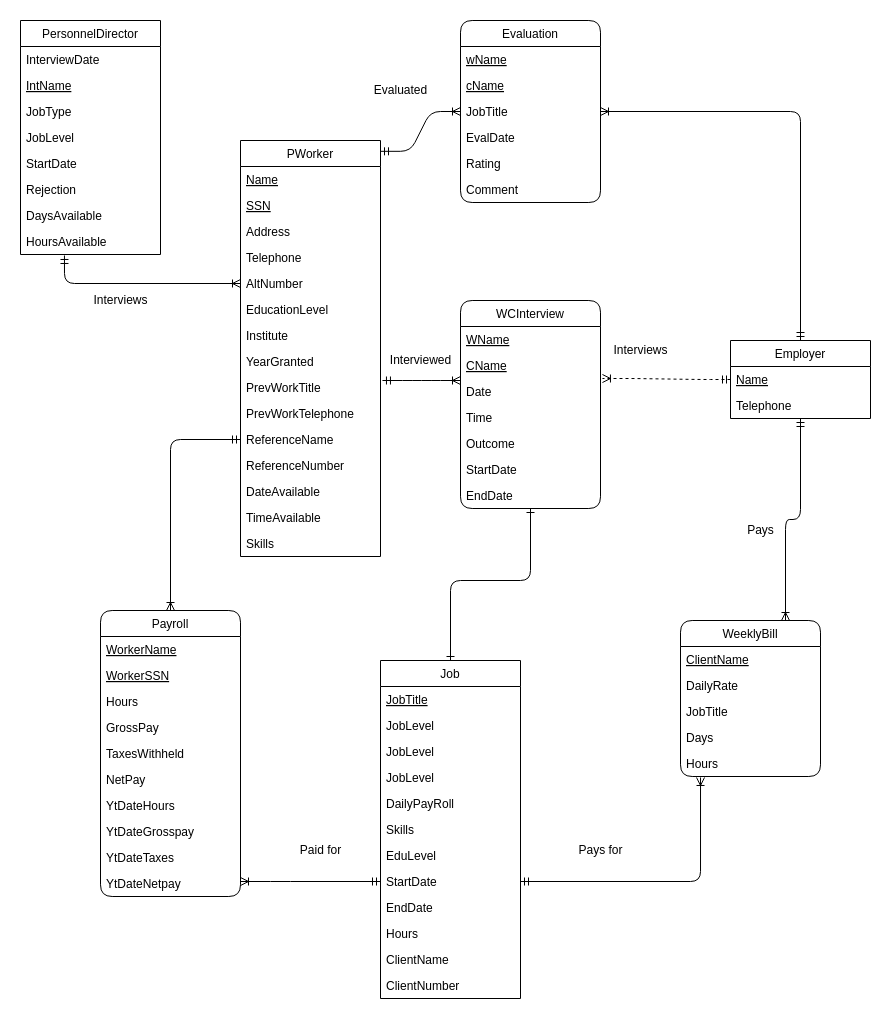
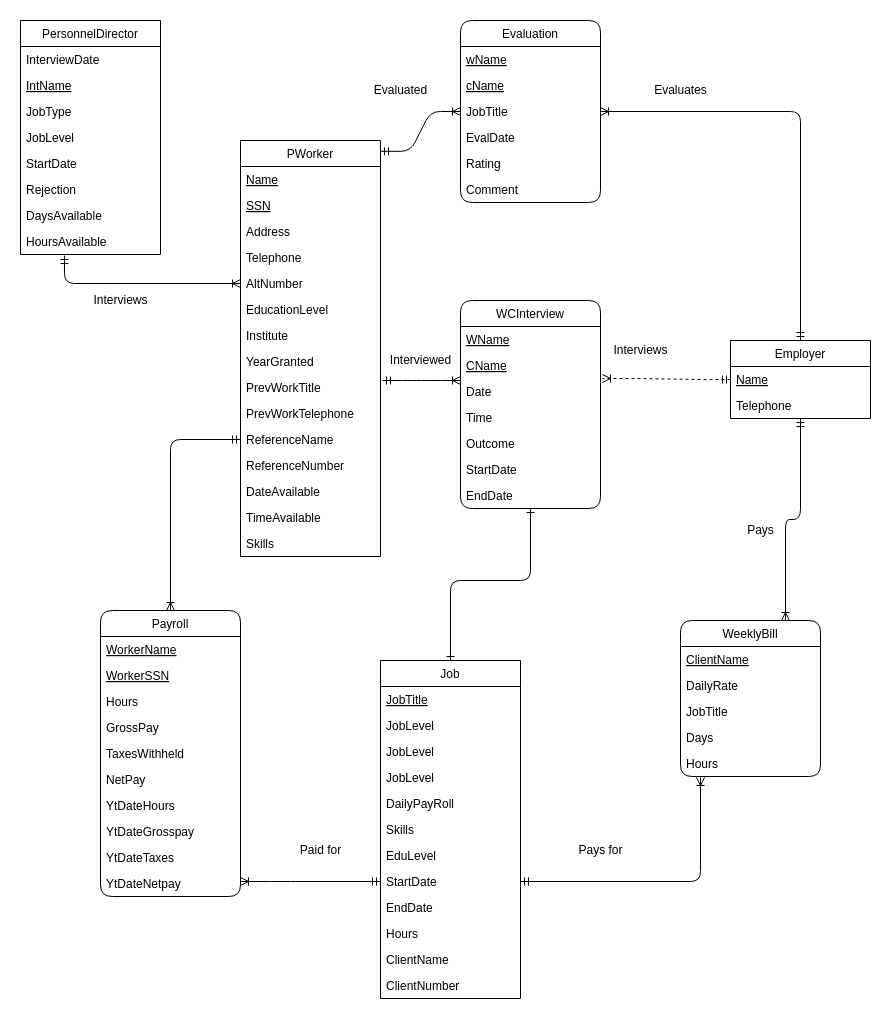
node "Evaluates": added
